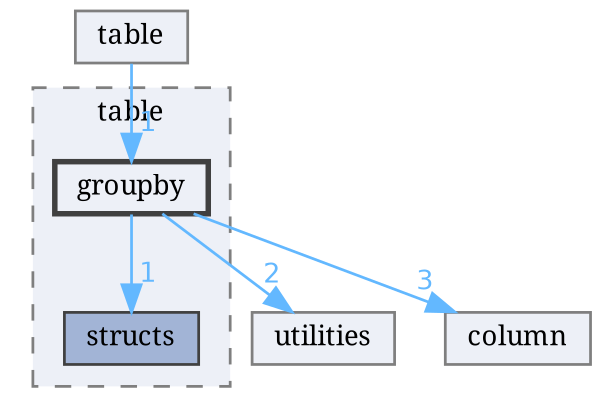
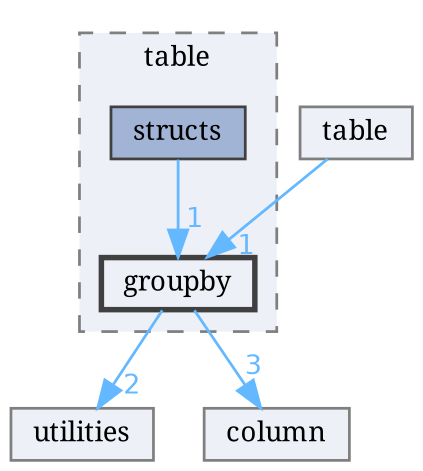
edge "groupby" -> "structs": reversed
